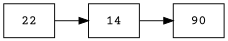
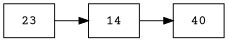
node "22": label "22" -> "23"
node "90": label "90" -> "40"
